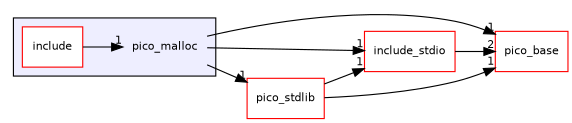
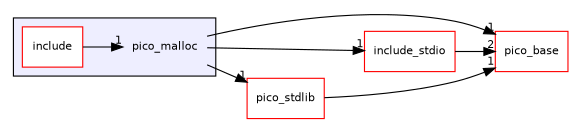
edge "pico_stdlib" -> "include_stdio": removed
